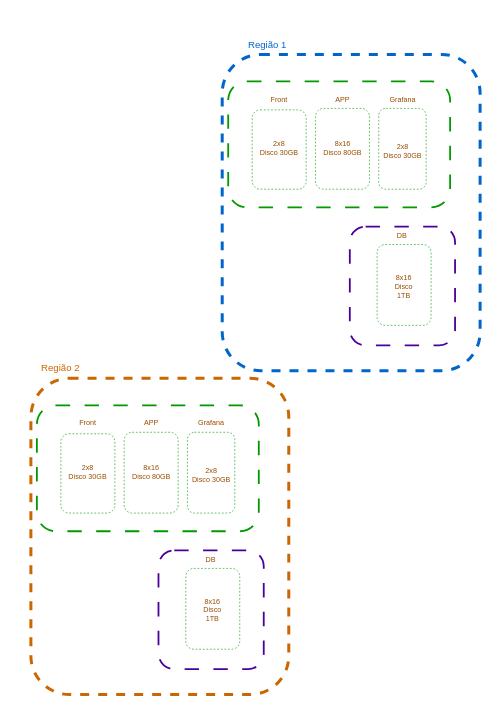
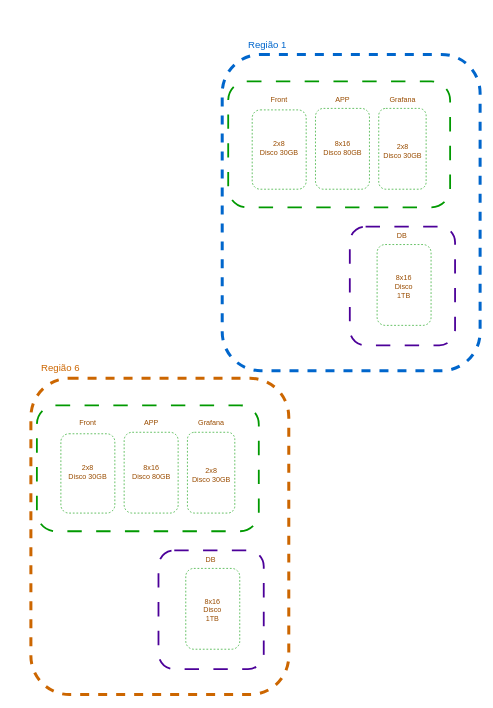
node "Região 2": label "Região 2" -> "Região 6"
